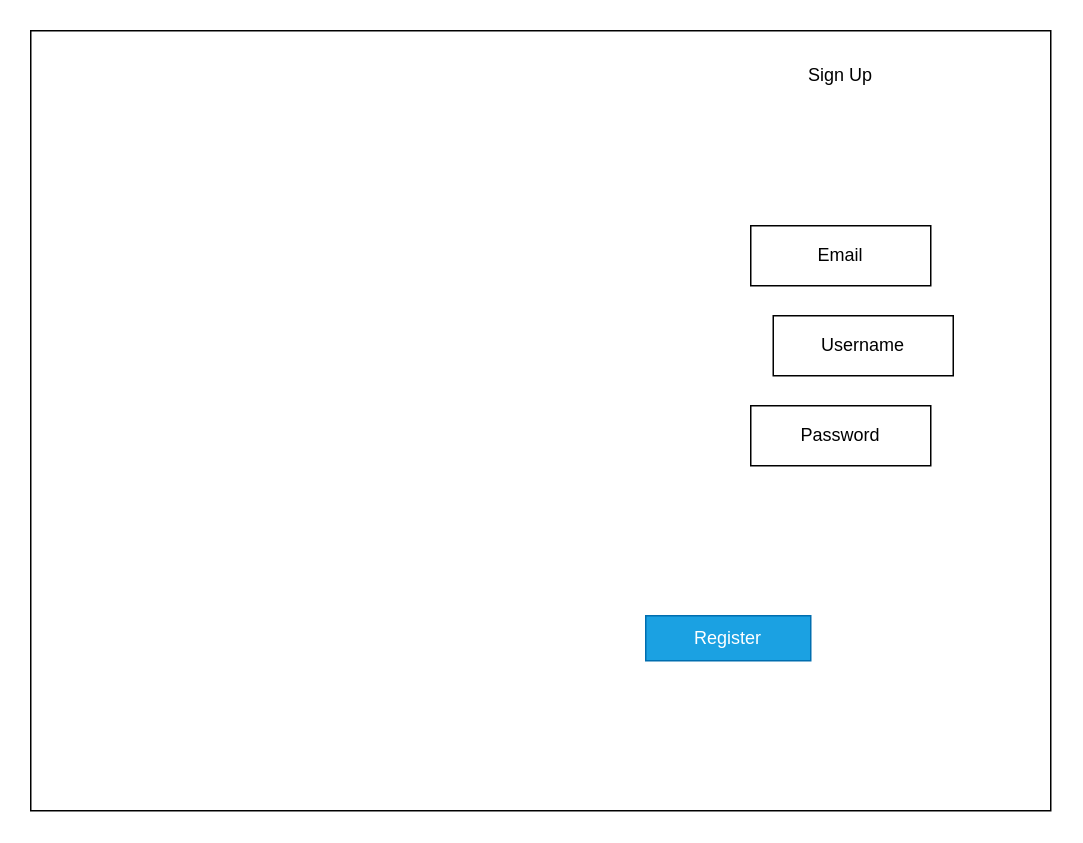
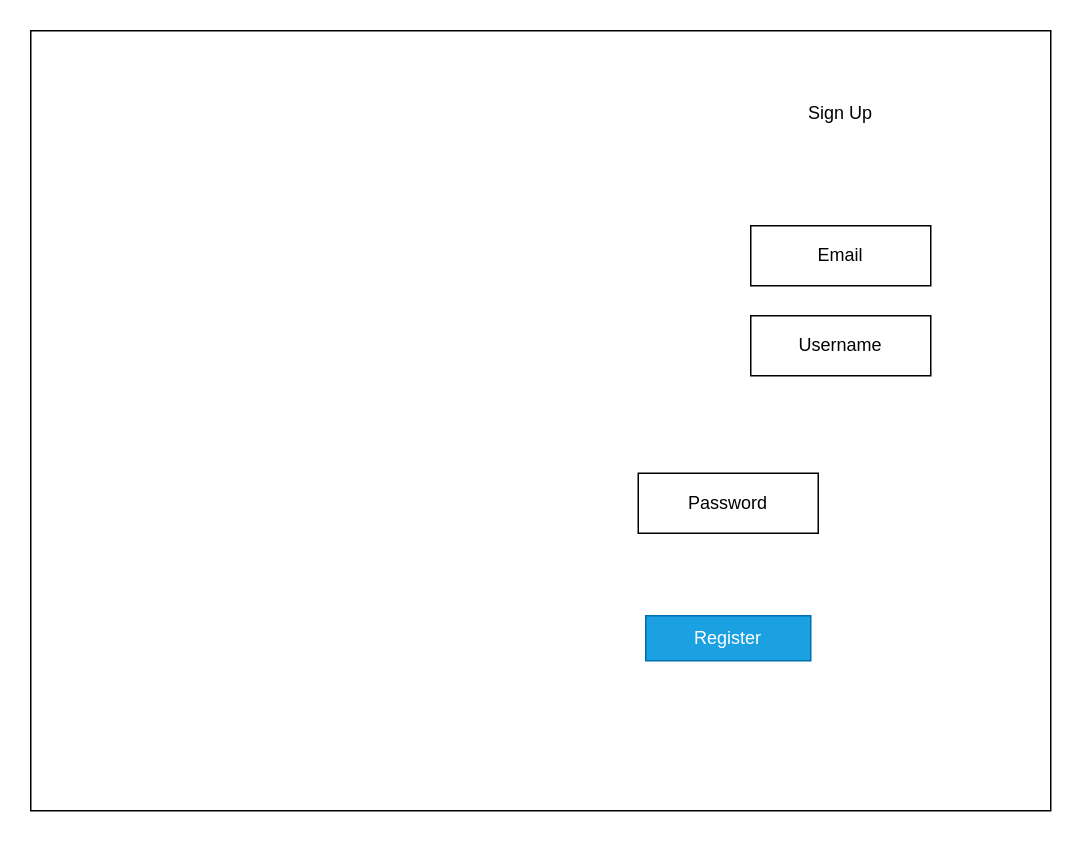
node "Sign Up": moved (841, 76) -> (841, 113)
node "Username": moved (863, 346) -> (841, 346)
node "Password": moved (841, 436) -> (728, 503)
